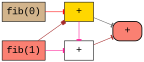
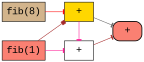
node "fib(0)": label "fib(0)" -> "fib(8)"
